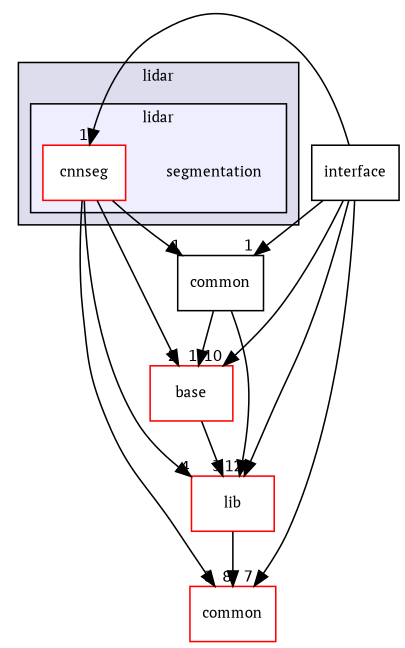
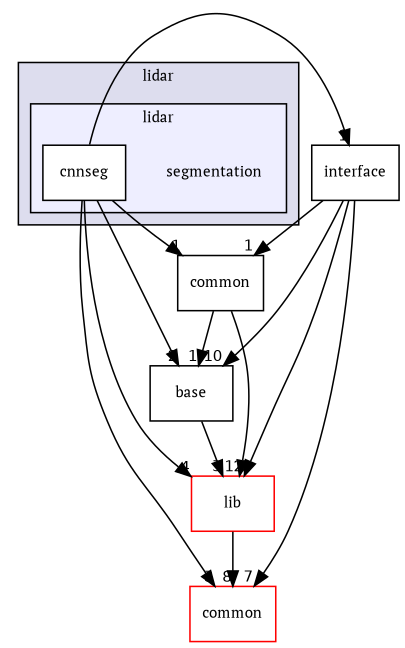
edge "interface" -> "cnnseg": reversed
node "cnnseg": color red -> black
node "base": color red -> black
